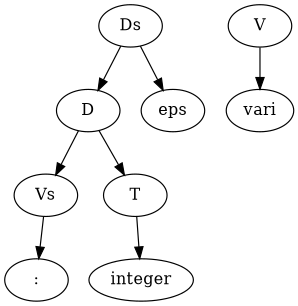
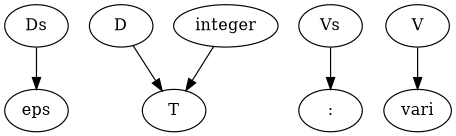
edge "Ds" -> "D": removed
edge "D" -> "Vs": removed
edge "T" -> "integer": reversed
